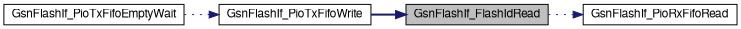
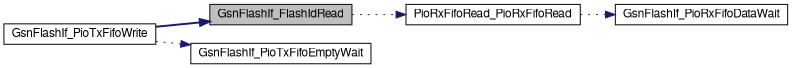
edge "GsnFlashIf_PioTxFifoEmptyWait" -> "GsnFlashIf_PioTxFifoWrite": reversed
node "GsnFlashIf_PioRxFifoRead": label "GsnFlashIf_PioRxFifoRead" -> "PioRxFifoRead_PioRxFifoRead"
node "GsnFlashIf_PioRxFifoDataWait": added
